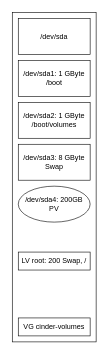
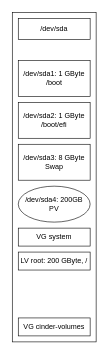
node "/dev/sda": size 72x36 -> 72x21
node "/dev/sda2: 1 GByte /boot/volumes": label "/dev/sda2: 1 GByte /boot/volumes" -> "/dev/sda2: 1 GByte /boot/efi"
node "VG system": added
node "LV root: 200 Swap, /": label "LV root: 200 Swap, /" -> "LV root: 200 GByte, /"
